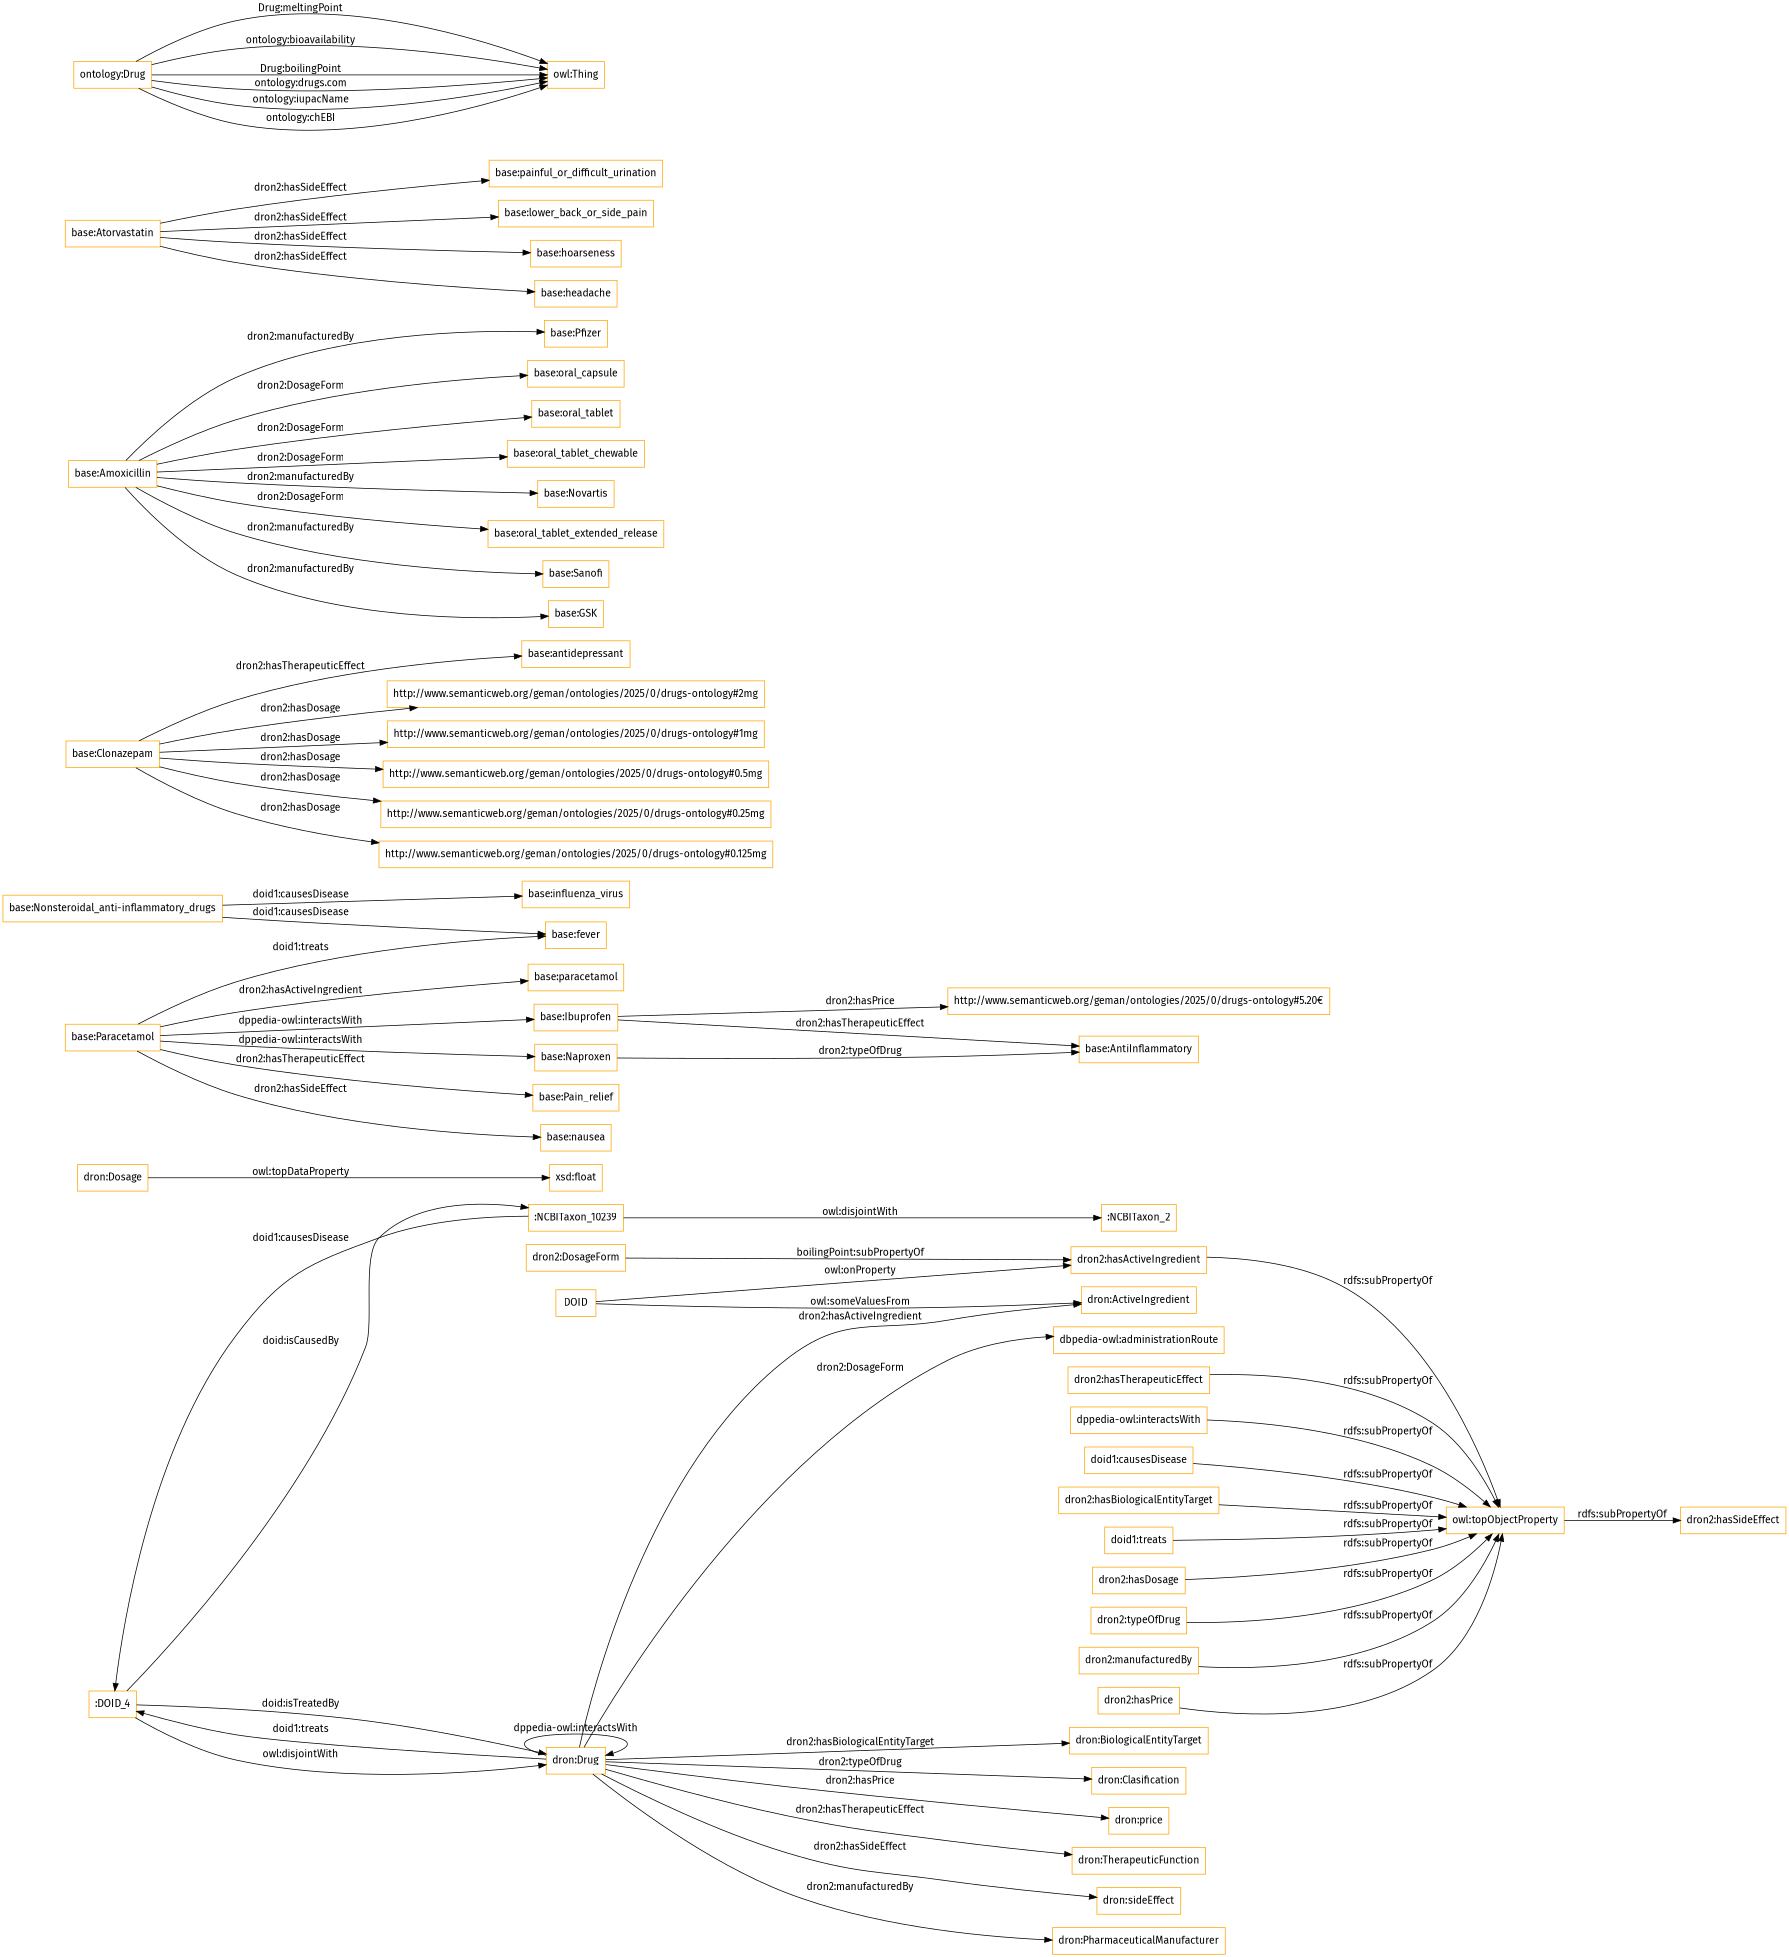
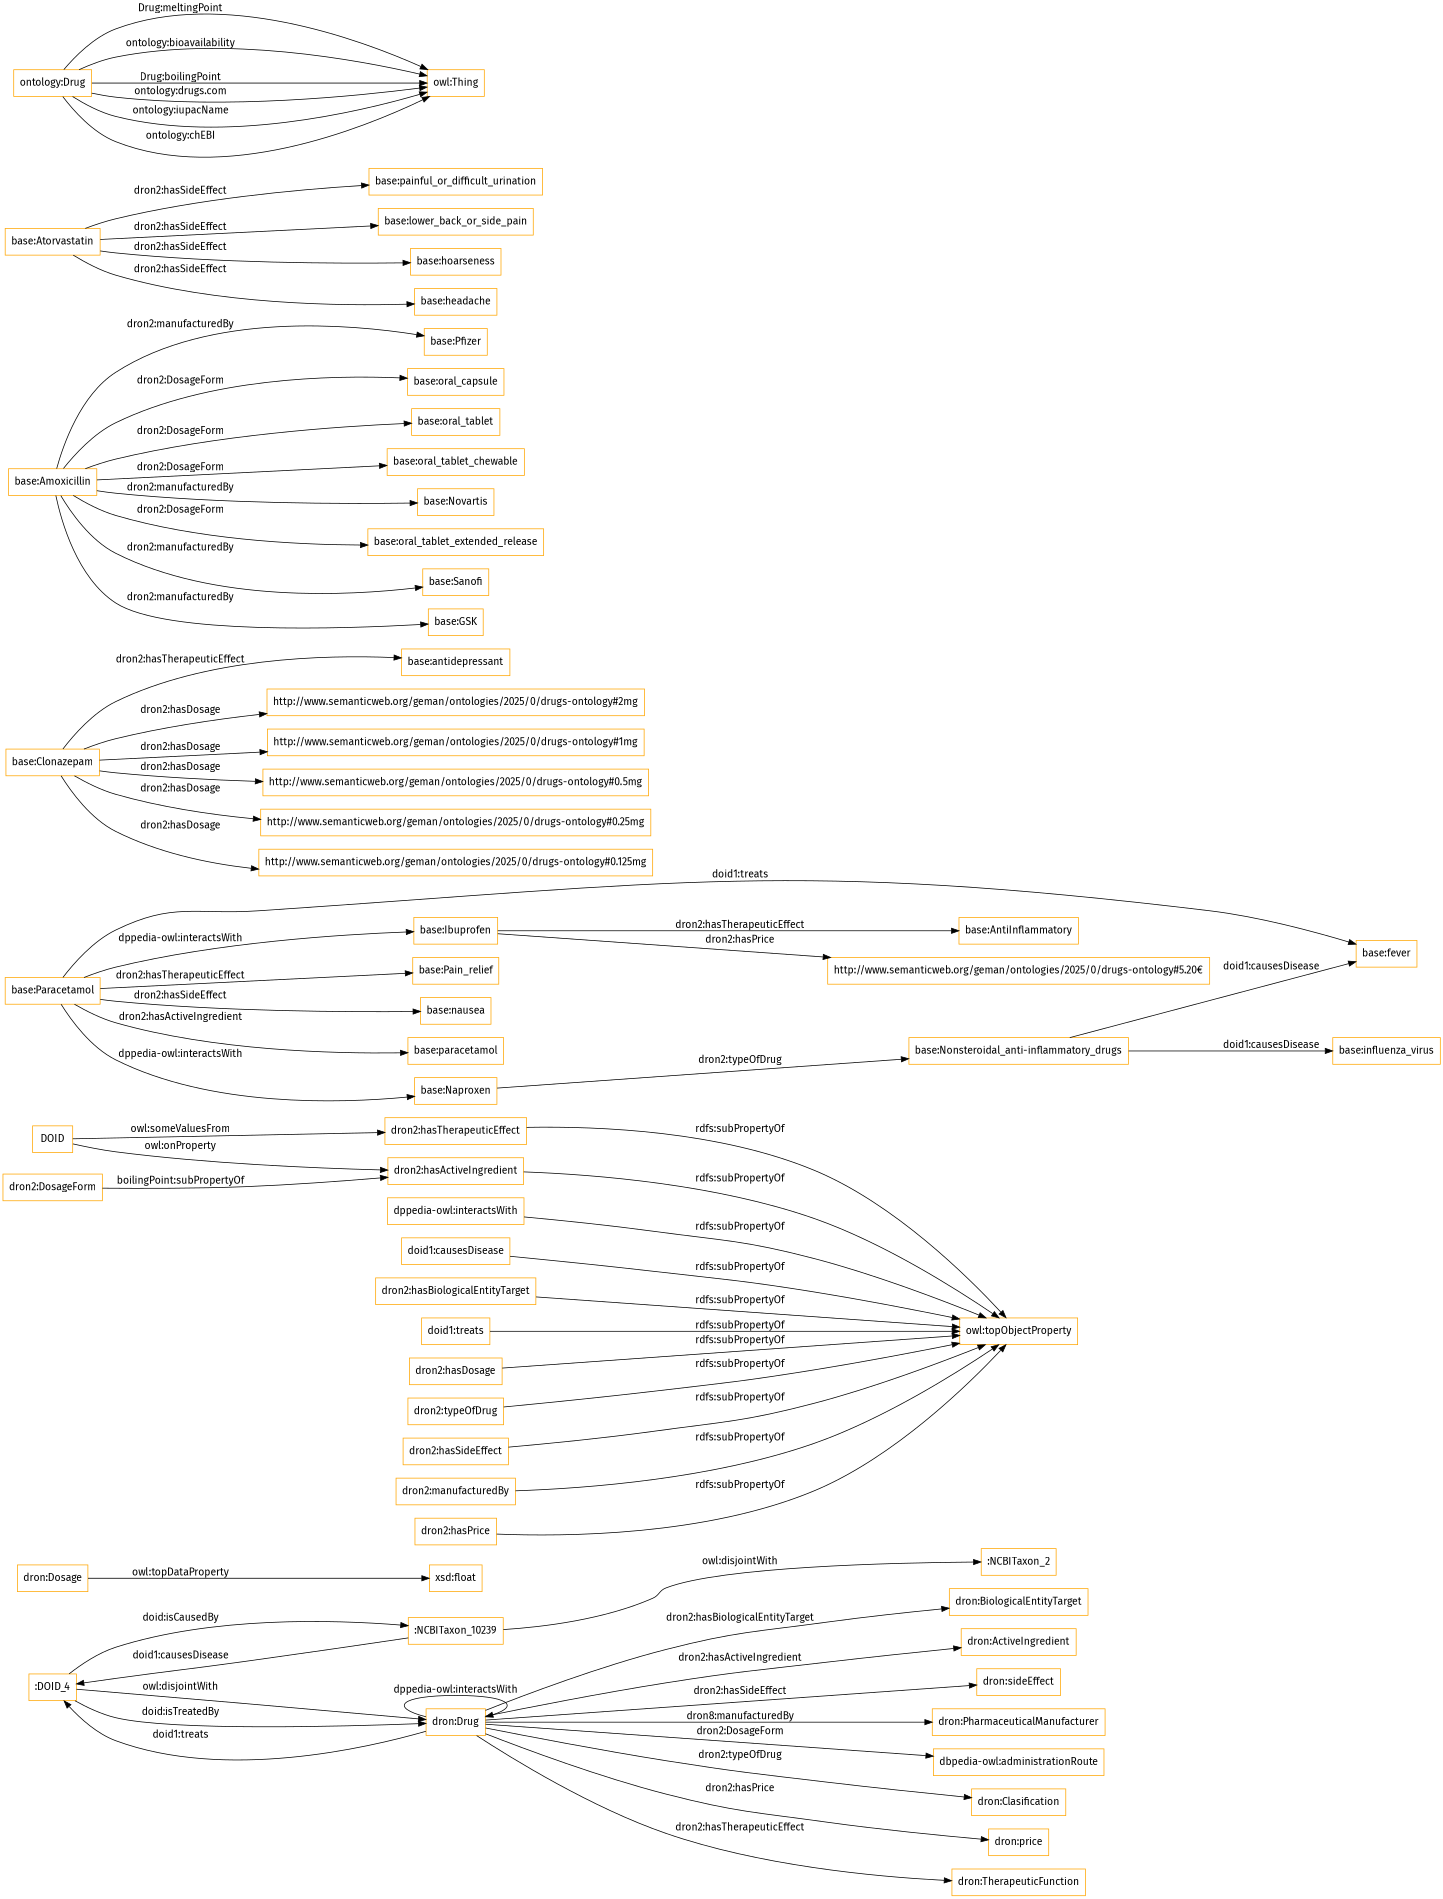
edge "base:Naproxen" -> "base:AntiInflammatory": now "base:Naproxen" -> "base:Nonsteroidal_anti-inflammatory_drugs"
edge "DOID" -> "dron:ActiveIngredient": now "DOID" -> "dron2:hasTherapeuticEffect"
edge "owl:topObjectProperty" -> "dron2:hasSideEffect": reversed
edge "dron:Drug" -> "dron:PharmaceuticalManufacturer": label "dron2:manufacturedBy" -> "dron8:manufacturedBy"
